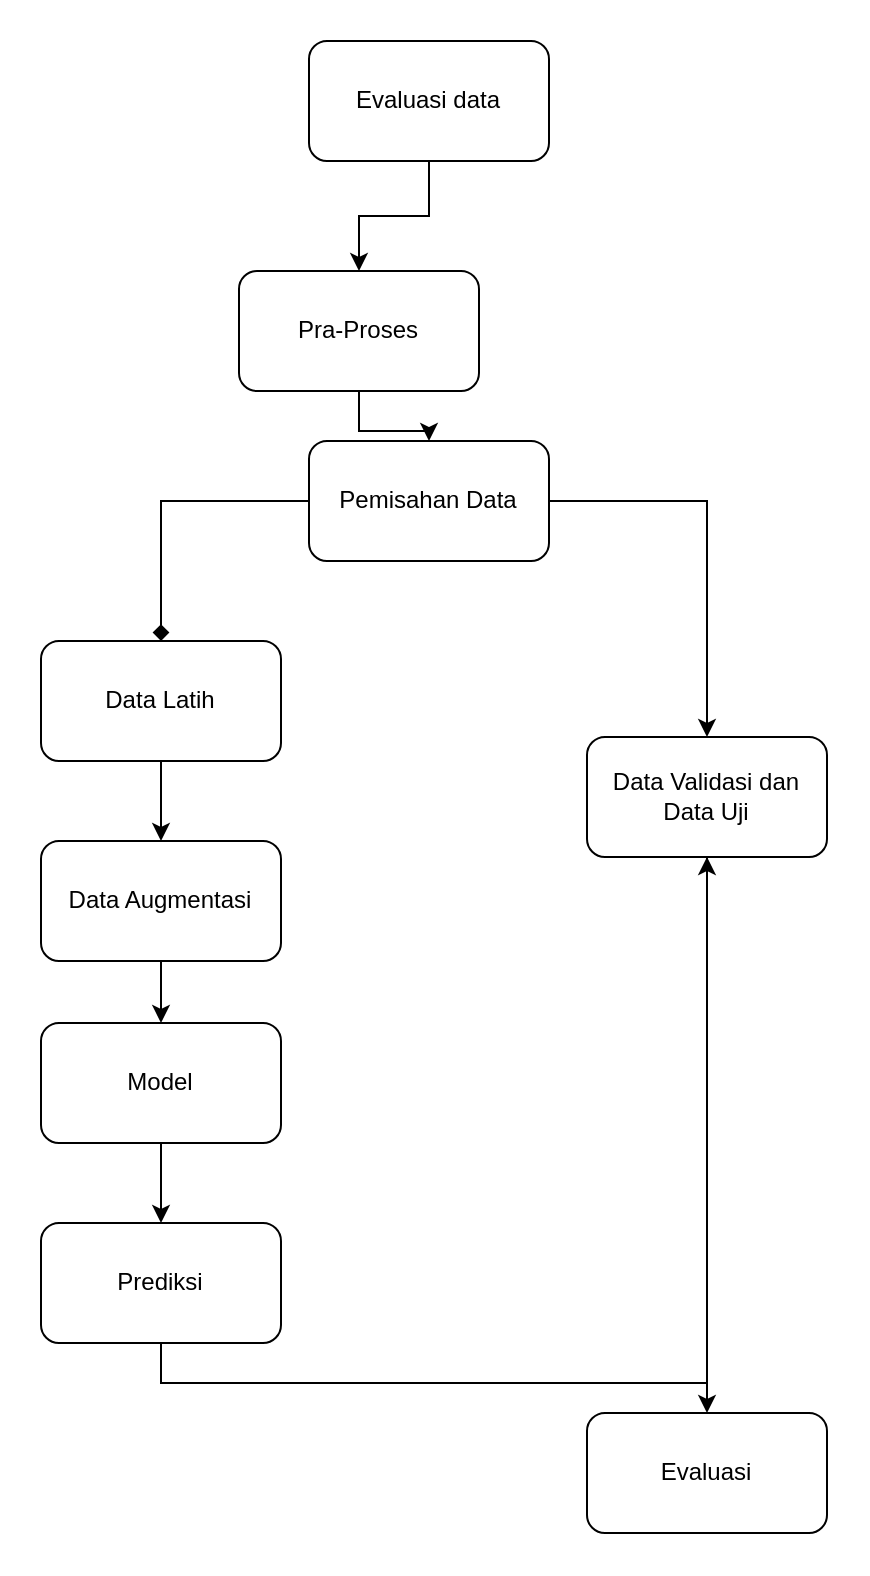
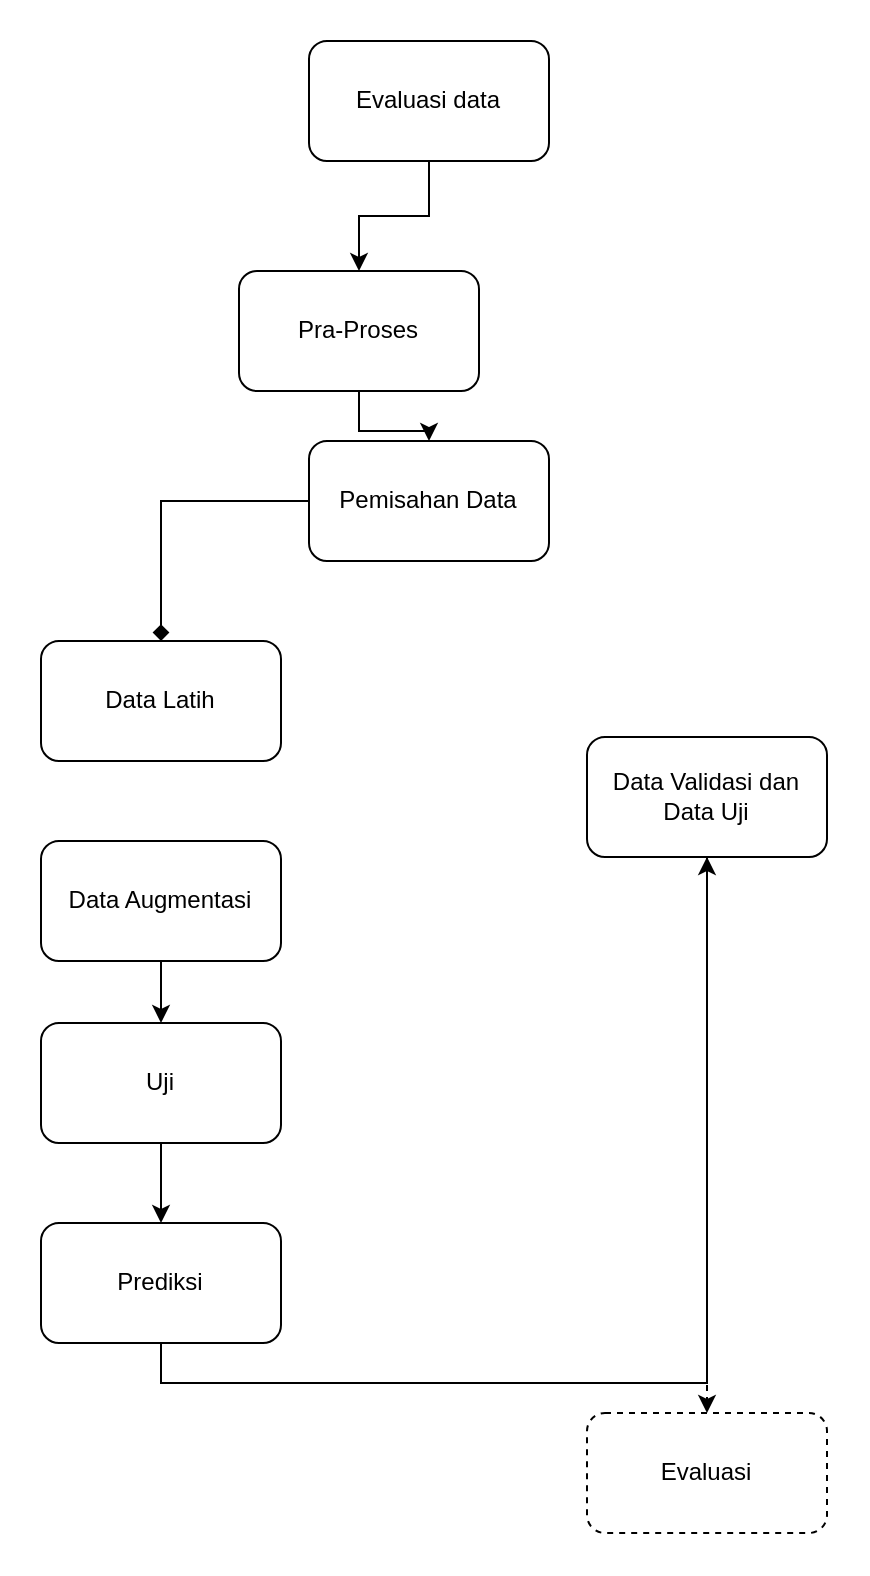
edge "Pemisahan Data" -> "Data Validasi dan Data Uji": removed
edge "Data Latih" -> "Data Augmentasi": removed
node "Model": label "Model" -> "Uji"
edge "Data Validasi dan Data Uji" -> "Evaluasi": style solid -> dashed
node "Evaluasi": style solid -> dashed
